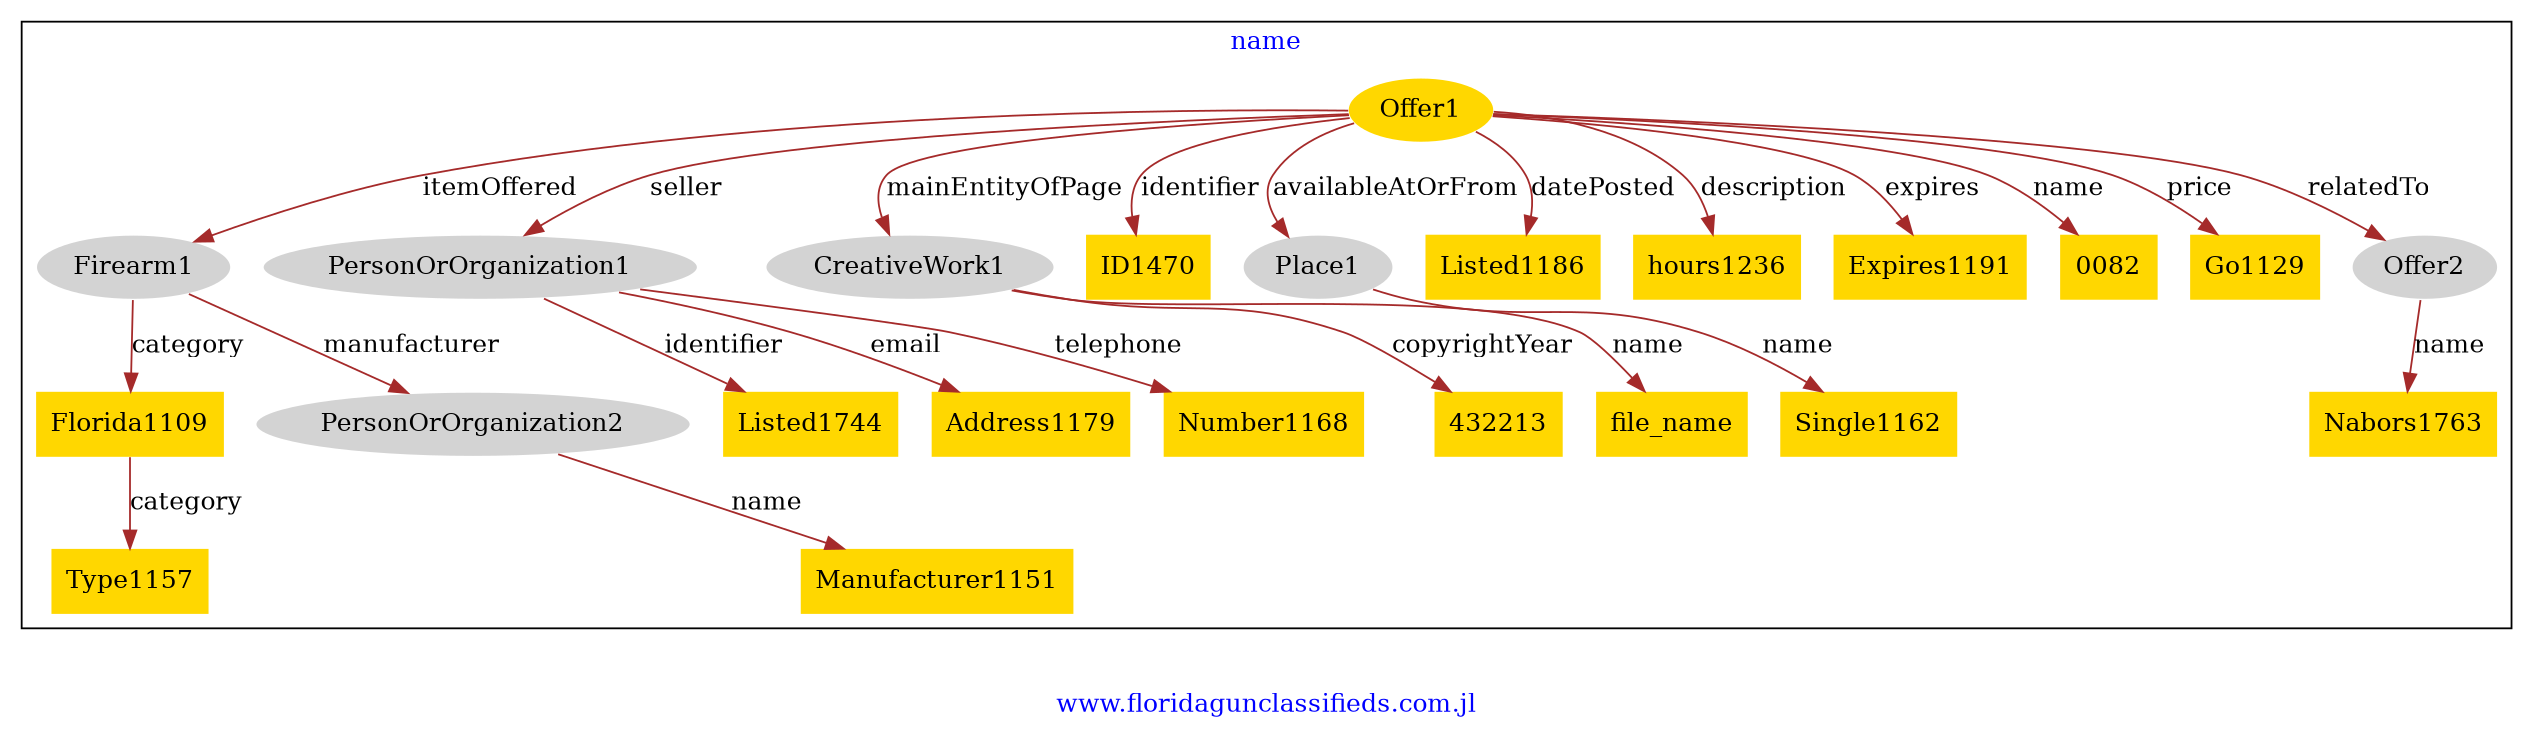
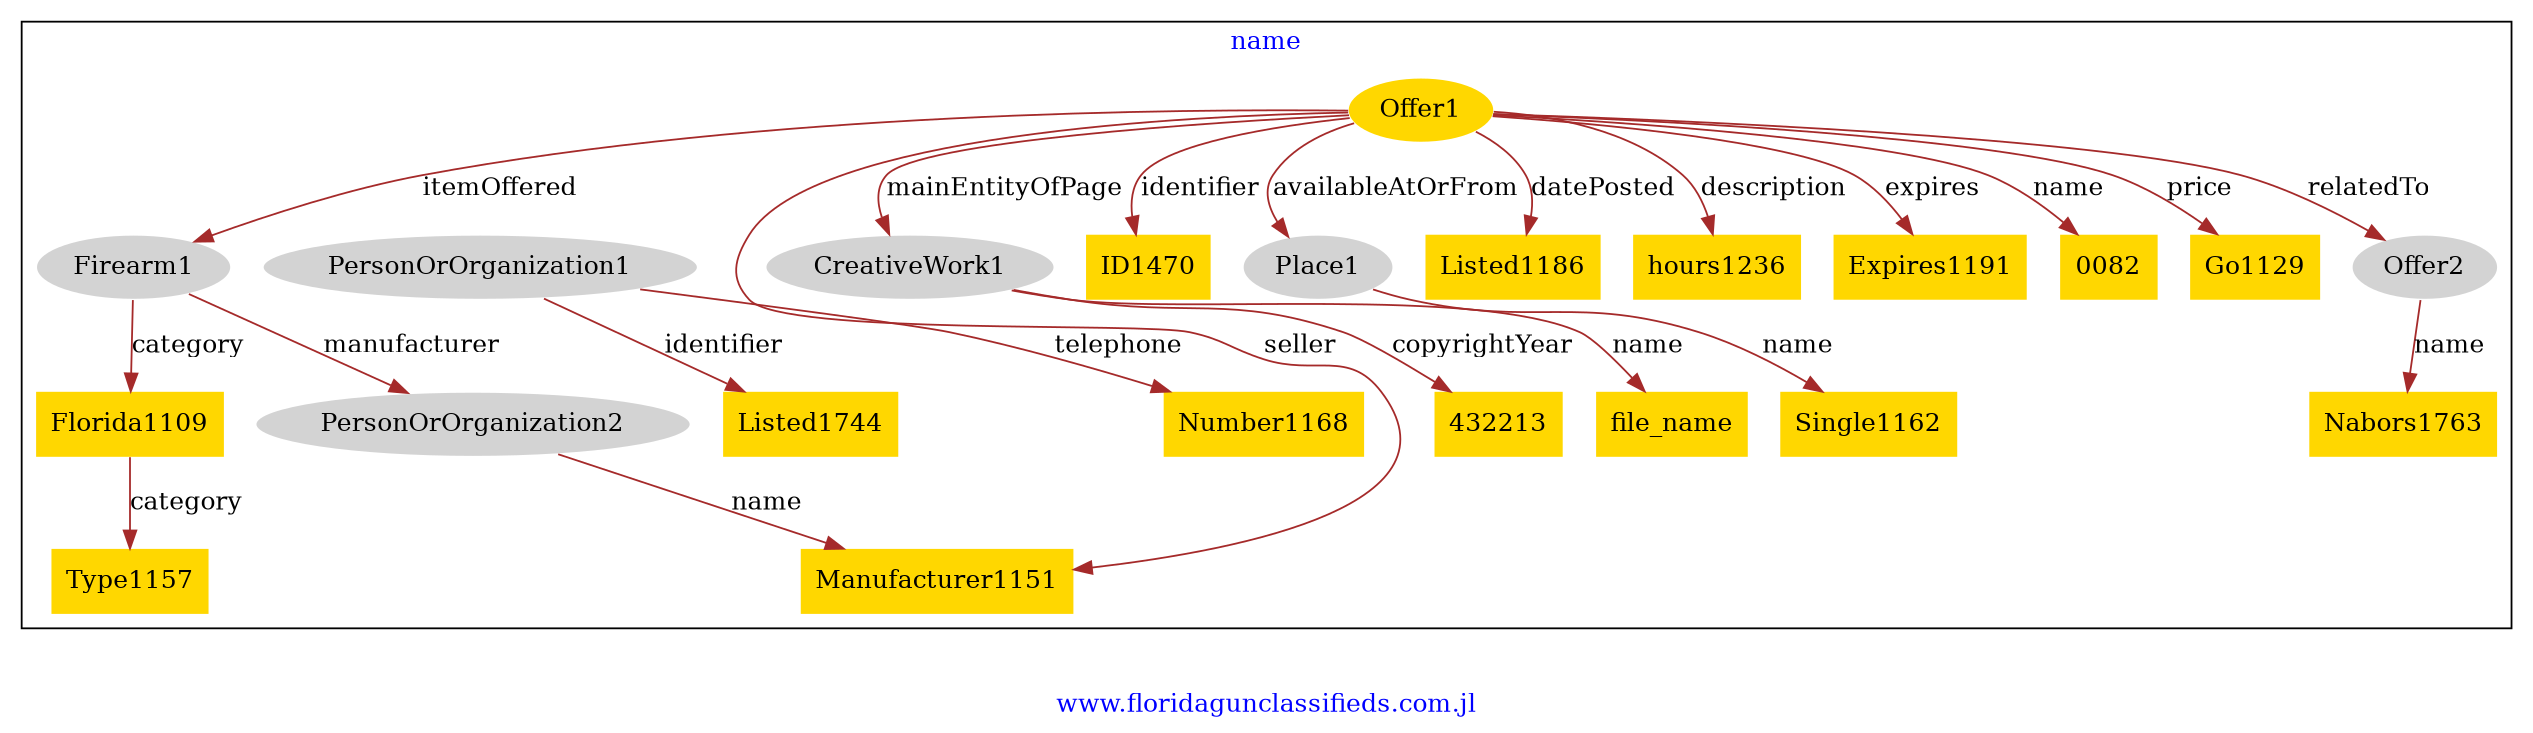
edge "Offer1" -> "PersonOrOrganization1": now "Offer1" -> "Manufacturer1151"
node "Address1179": removed
